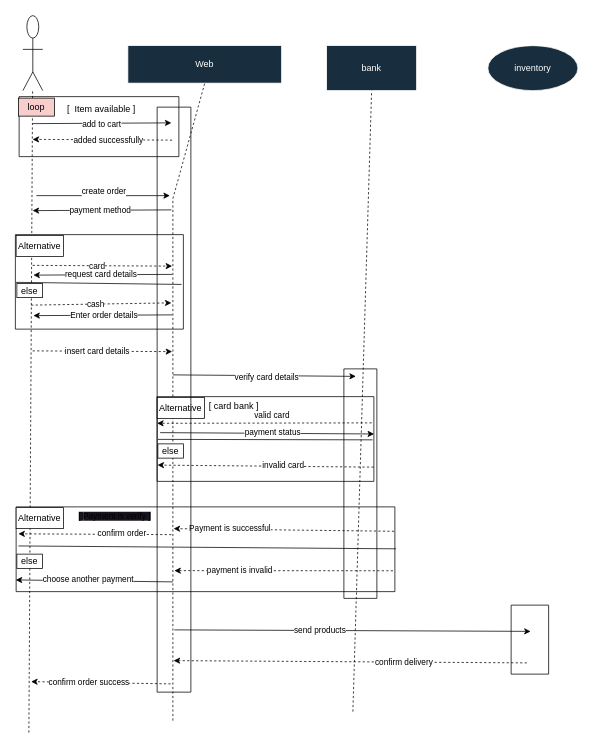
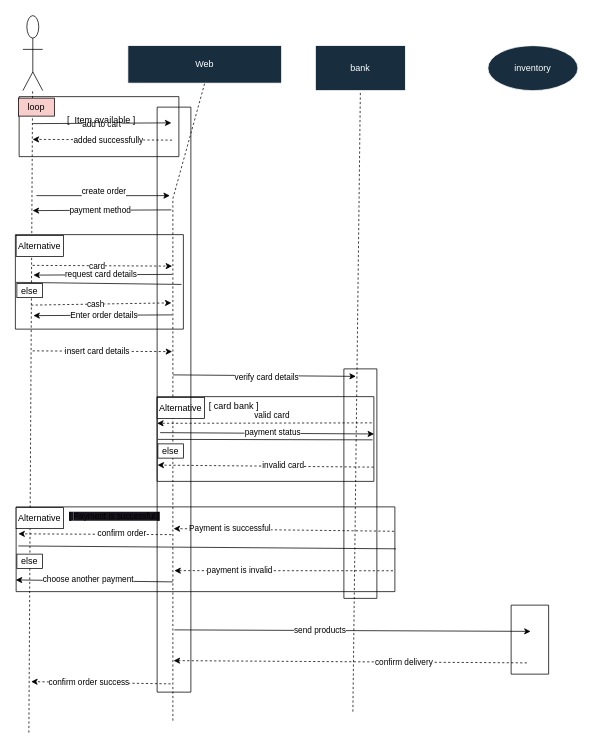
node "bank": moved (372, 68) -> (360, 68)
node "[ Item available ]": moved (102, 109) -> (102, 120)
node "[ Payment is verify ]": label "[ Payment is verify ]" -> "[ Payment is successful ]"
